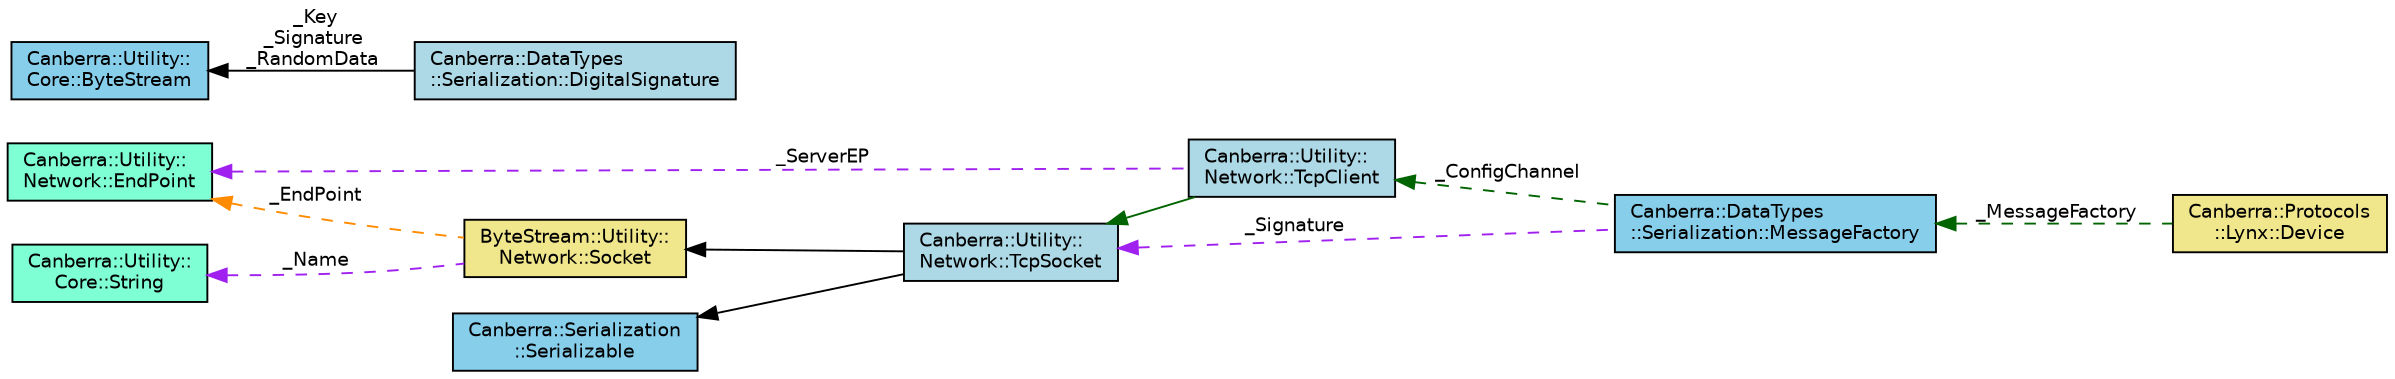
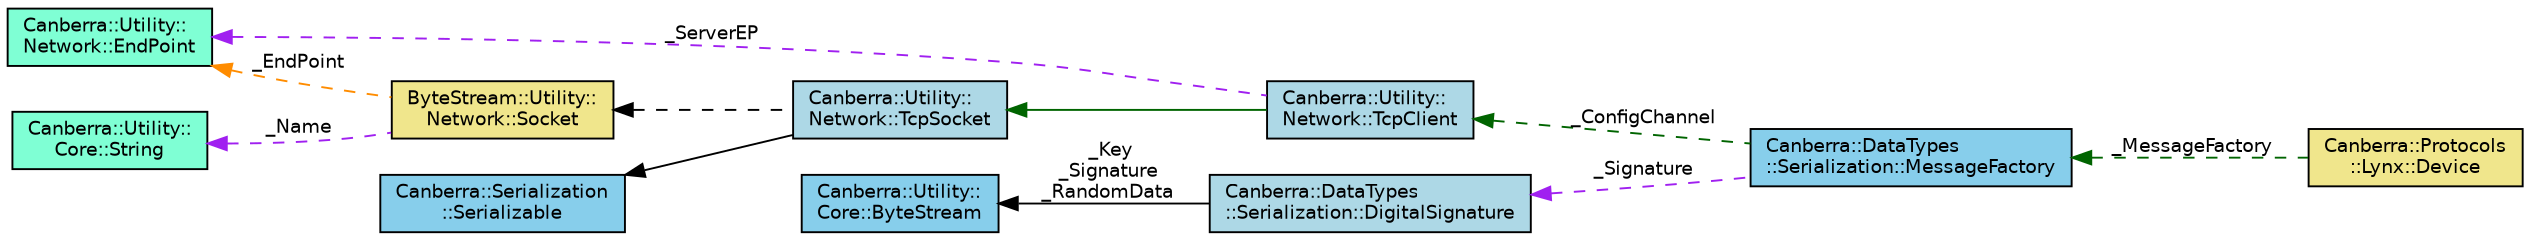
edge "Canberra::DataTypes ::Serialization::MessageFactory" -> "Canberra::Utility:: Network::TcpSocket": now "Canberra::DataTypes ::Serialization::MessageFactory" -> "Canberra::DataTypes ::Serialization::DigitalSignature"
edge "Canberra::Utility:: Network::TcpSocket" -> "ByteStream::Utility:: Network::Socket": style solid -> dashed
